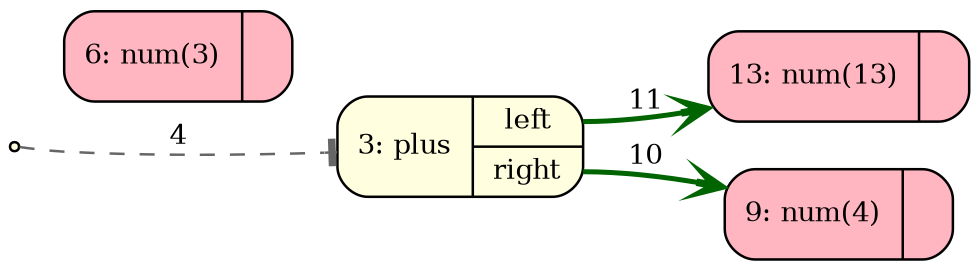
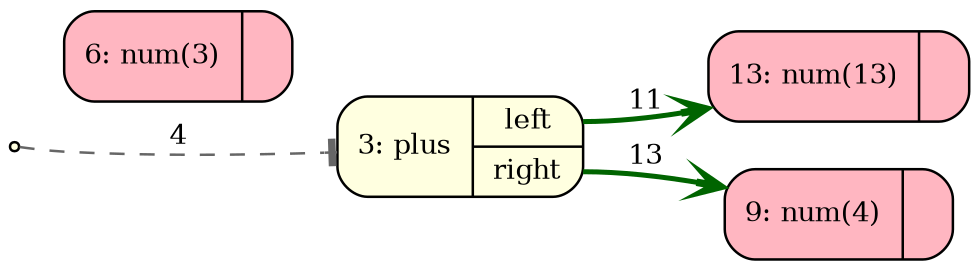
edge "3: plus" -> "9: num(4)": label "10" -> "13"
